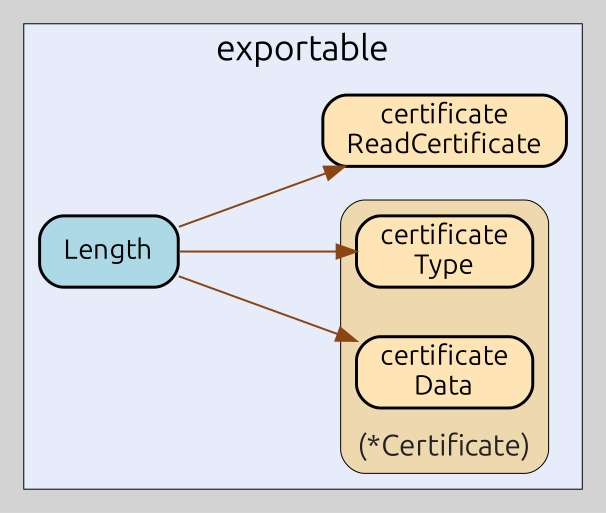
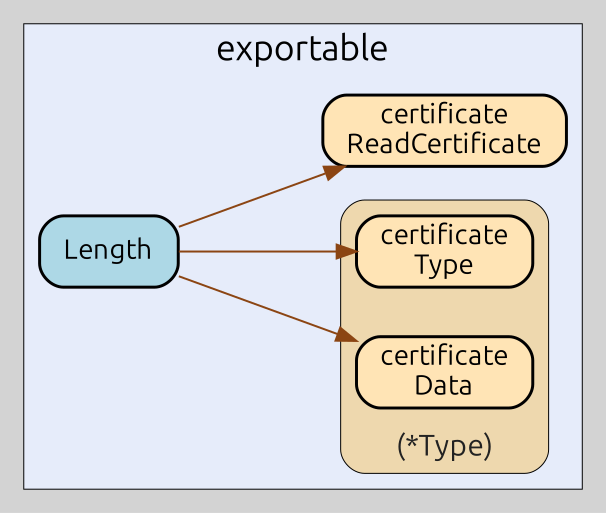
cluster "(*Certificate)": label "(*Certificate)" -> "(*Type)"
